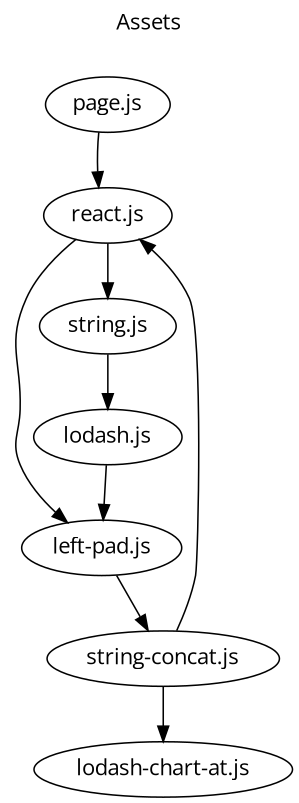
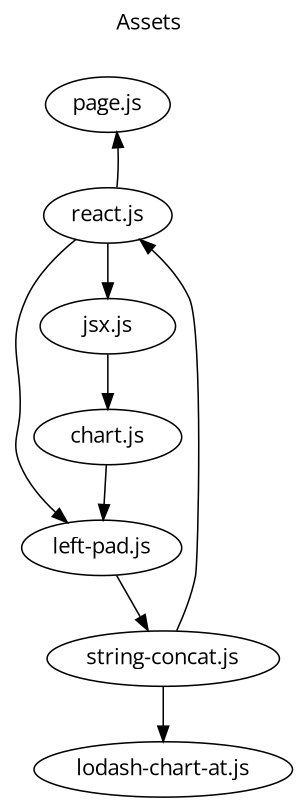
edge "page.js" -> "react.js": reversed
node "string.js": label "string.js" -> "jsx.js"
node "lodash.js": label "lodash.js" -> "chart.js"
